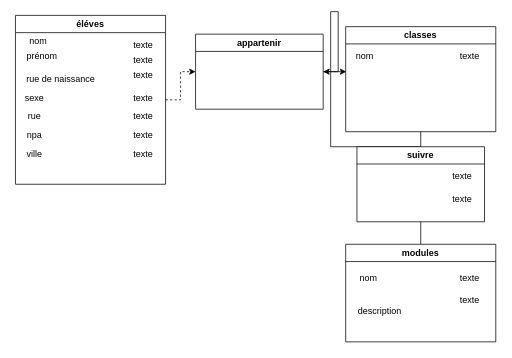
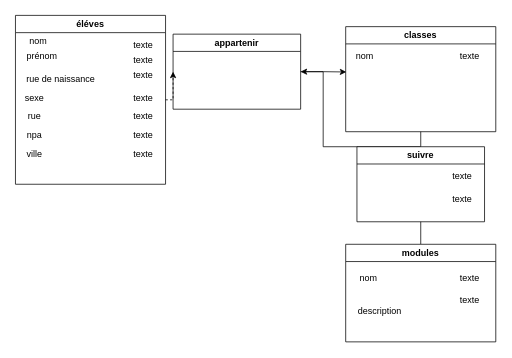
node "appartenir": moved (259, 72) -> (237, 72)
